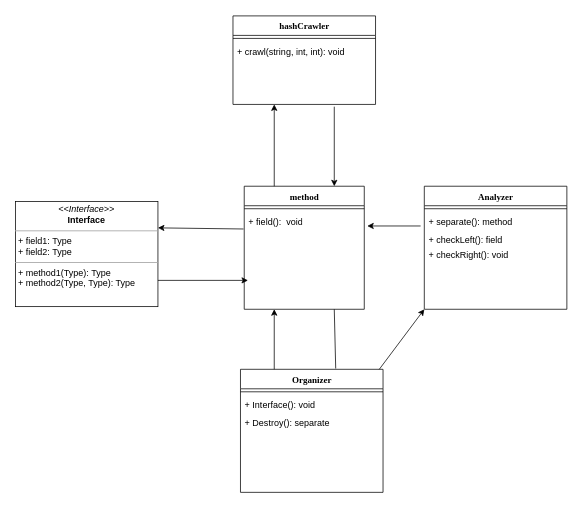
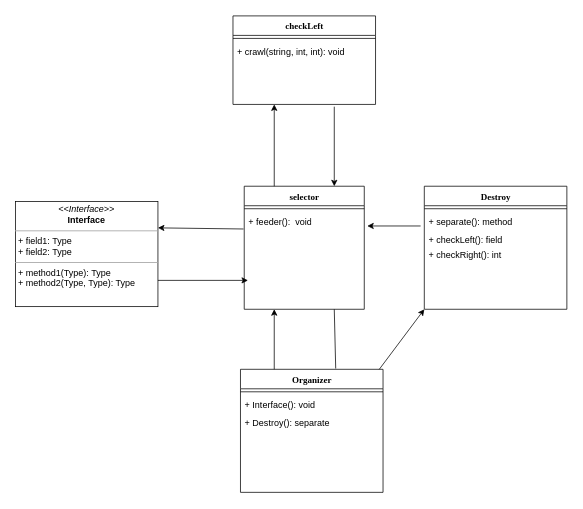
node "hashCrawler": label "hashCrawler" -> "checkLeft"
node "method": label "method" -> "selector"
node "Analyzer": label "Analyzer" -> "Destroy"
node "+ field(): void": label "+ field(): void" -> "+ feeder(): void"
node "+ checkRight(): void": label "+ checkRight(): void" -> "+ checkRight(): int"
